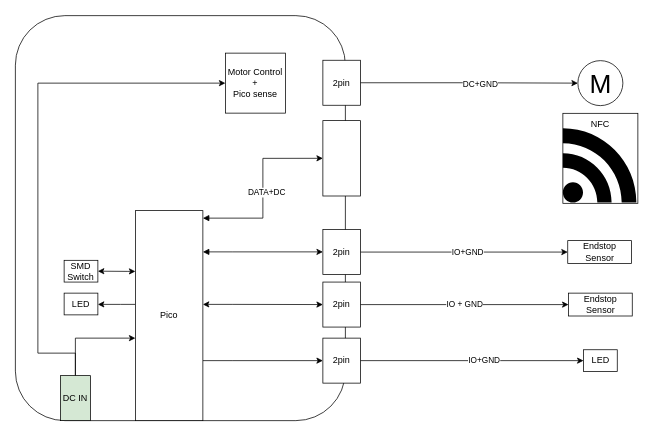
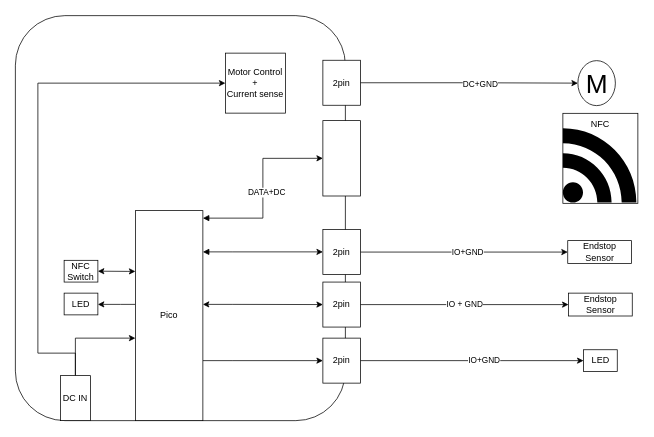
node "Motor Control + Pico sense": label "Motor Control + Pico sense" -> "Motor Control + Current sense"
node "M": size 45x45 -> 38x45
node "SMD Switch": label "SMD Switch" -> "NFC Switch"
node "DC IN": fillcolor #d5e8d4 -> #ffffff
